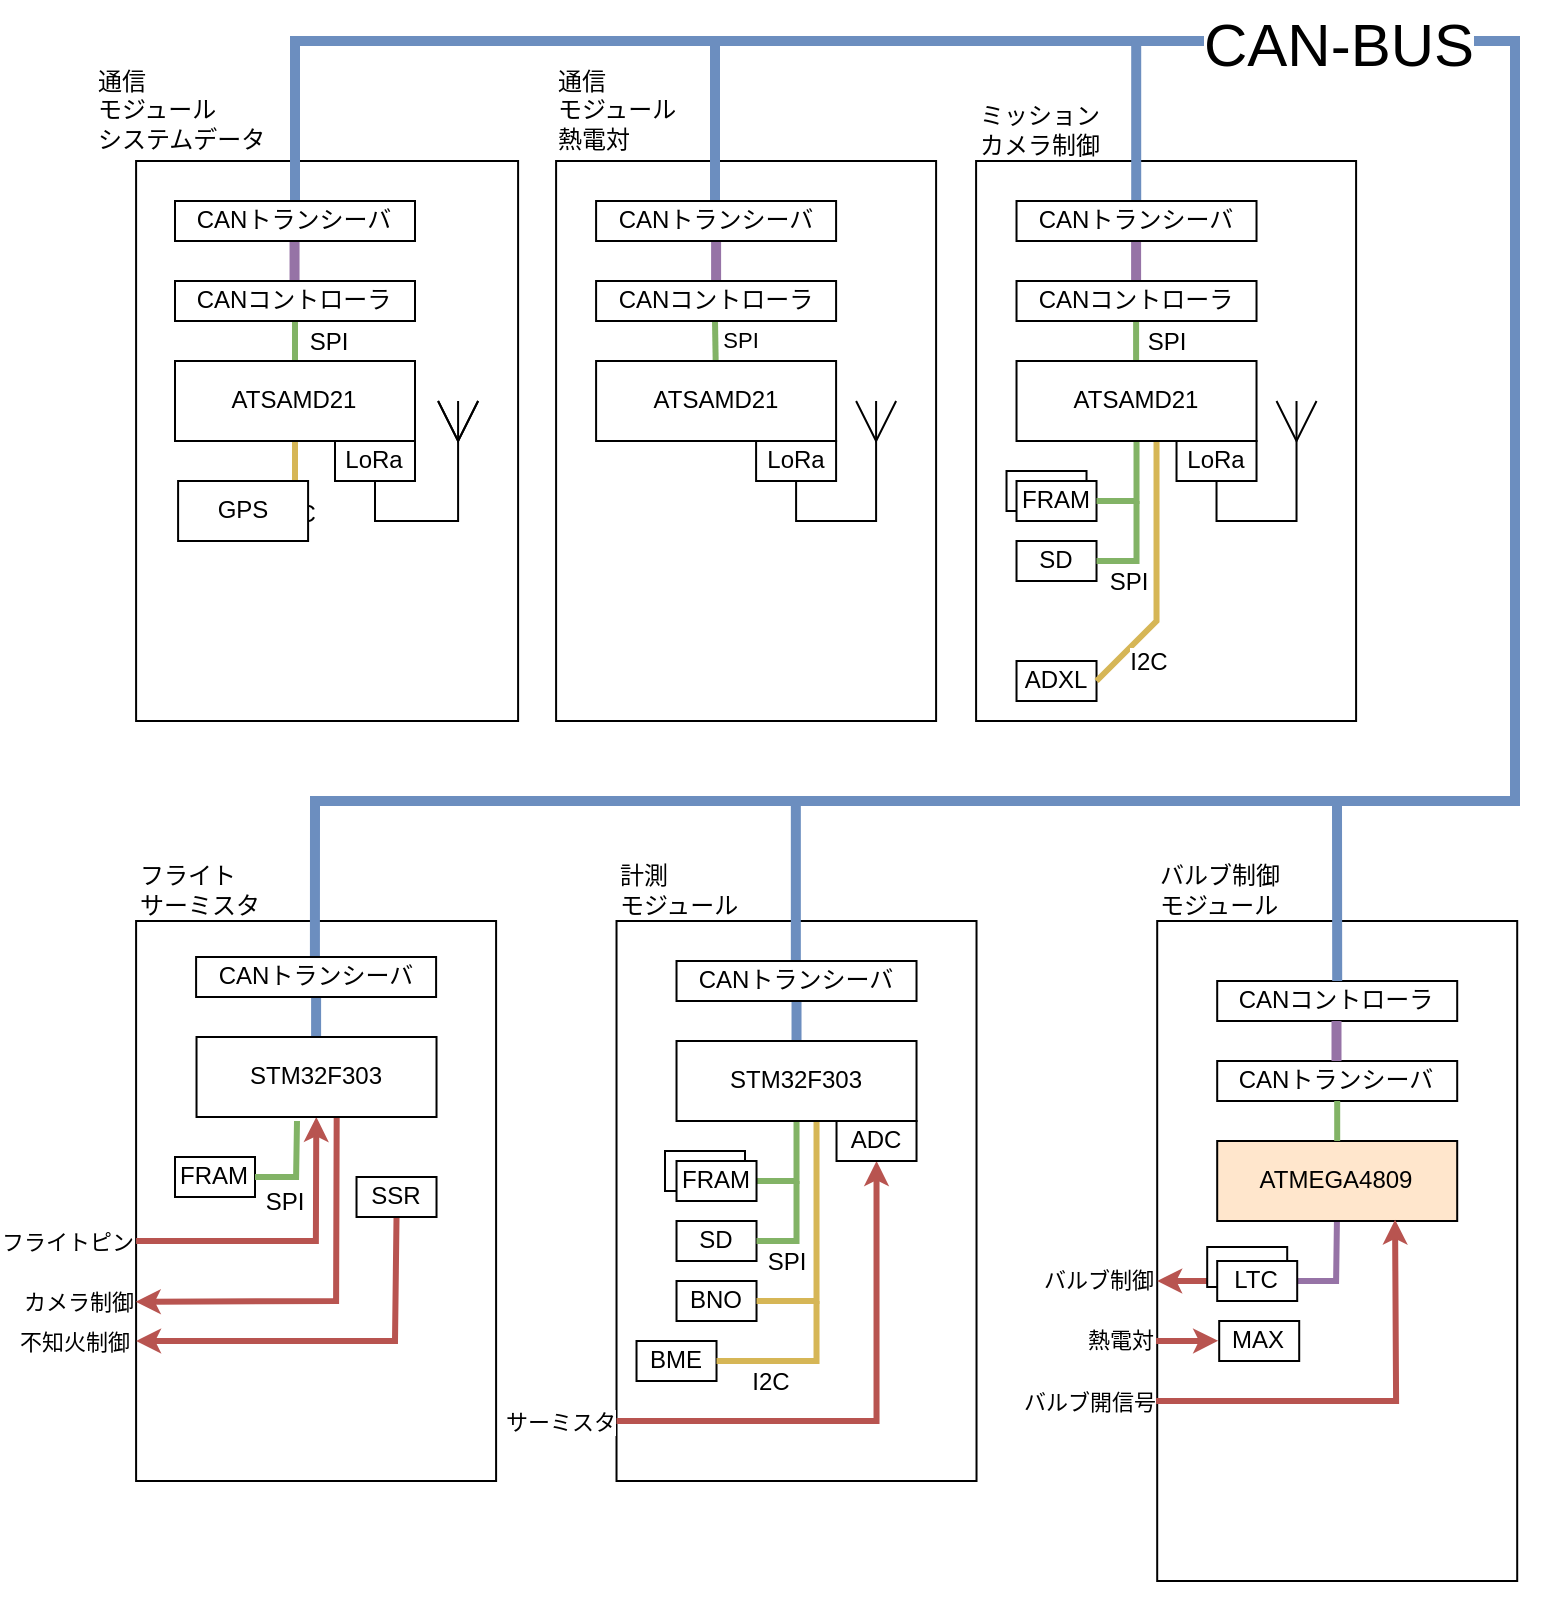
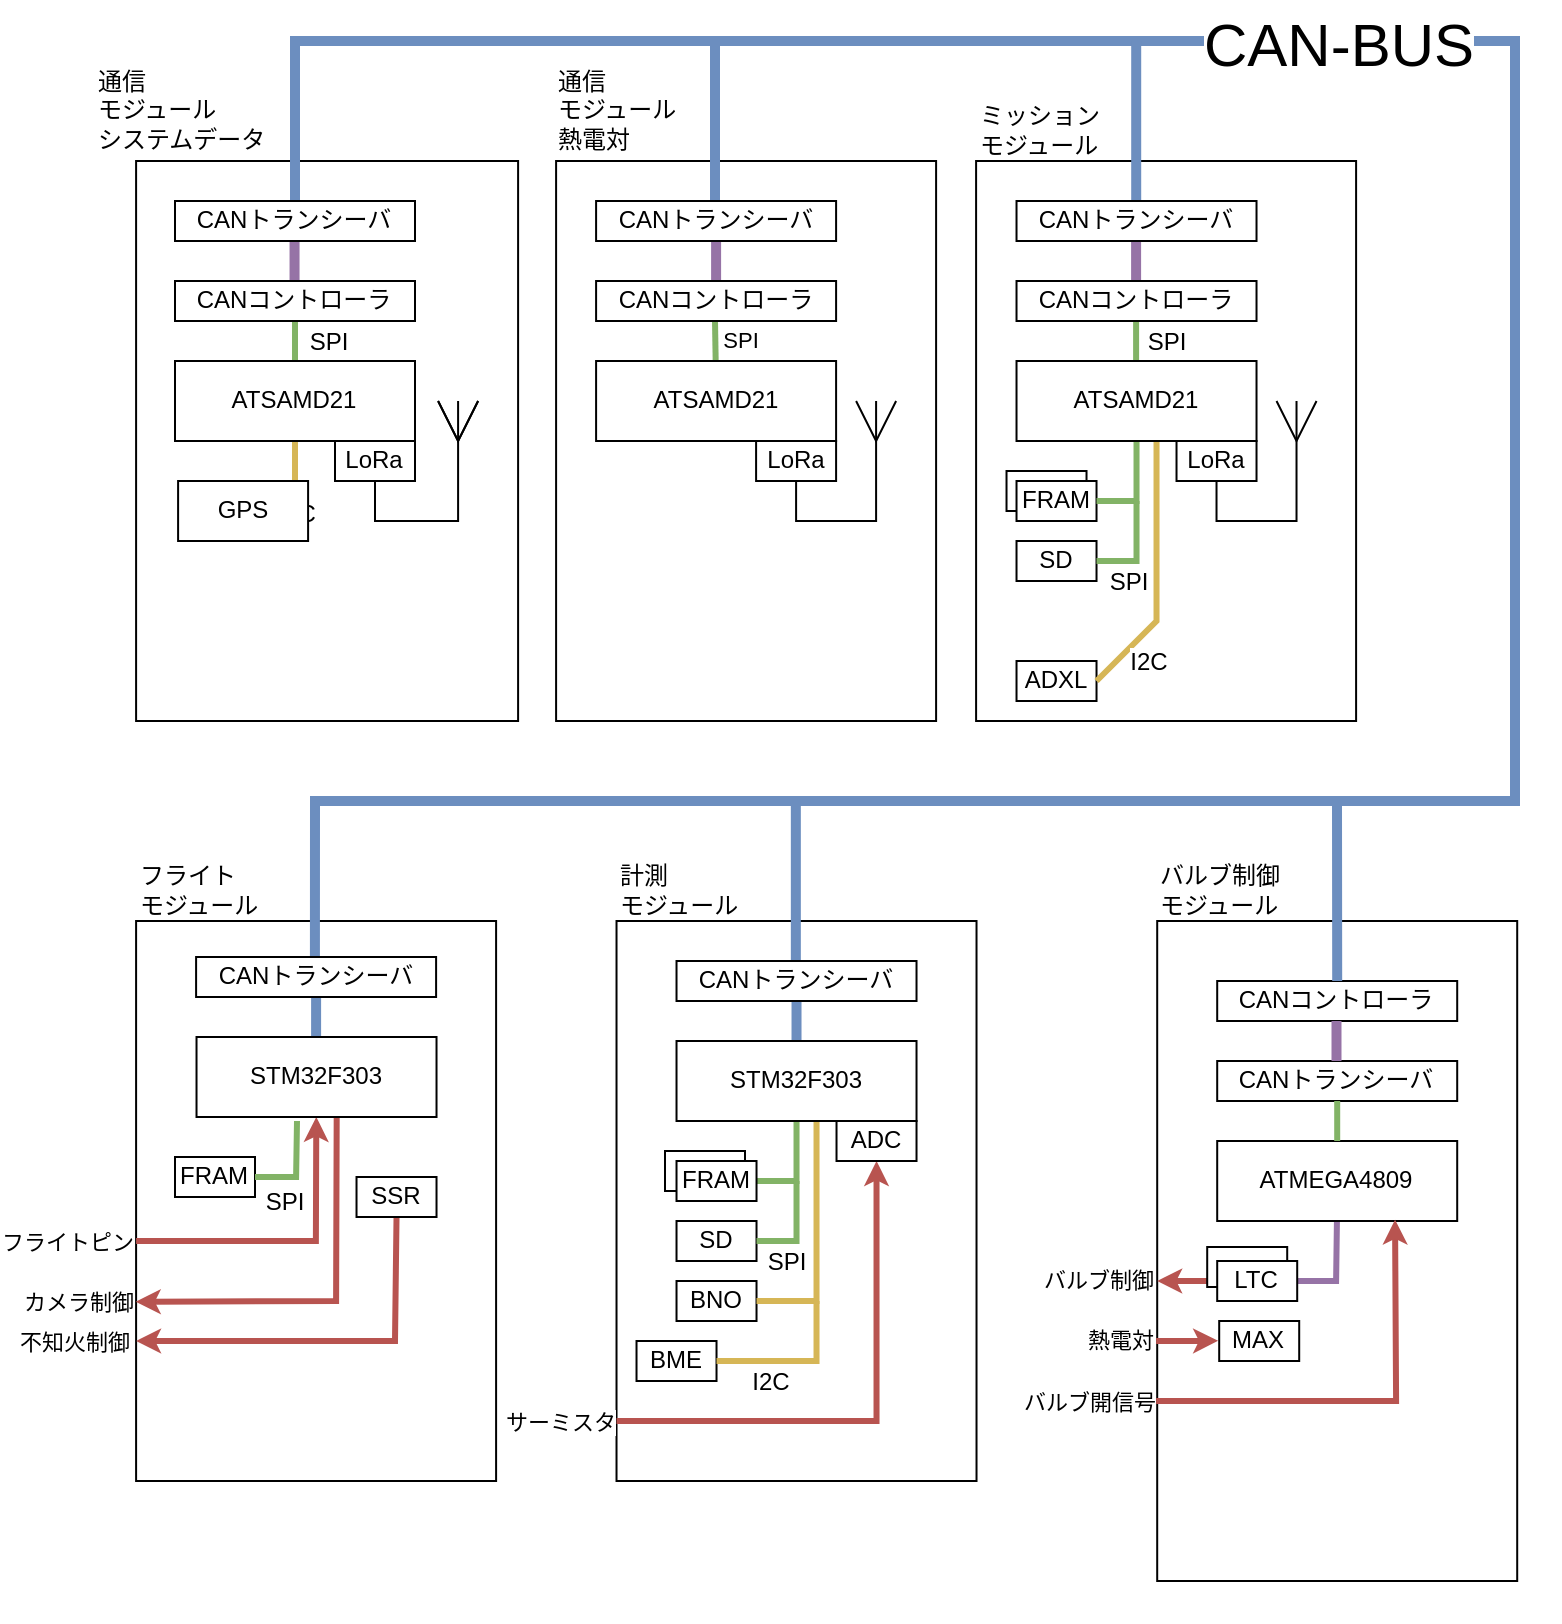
node "ミッション カメラ制御": label "ミッション カメラ制御" -> "ミッション モジュール"
node "フライト サーミスタ": label "フライト サーミスタ" -> "フライト モジュール"
node "ATMEGA4809": fillcolor #ffe6cc -> #ffffff
